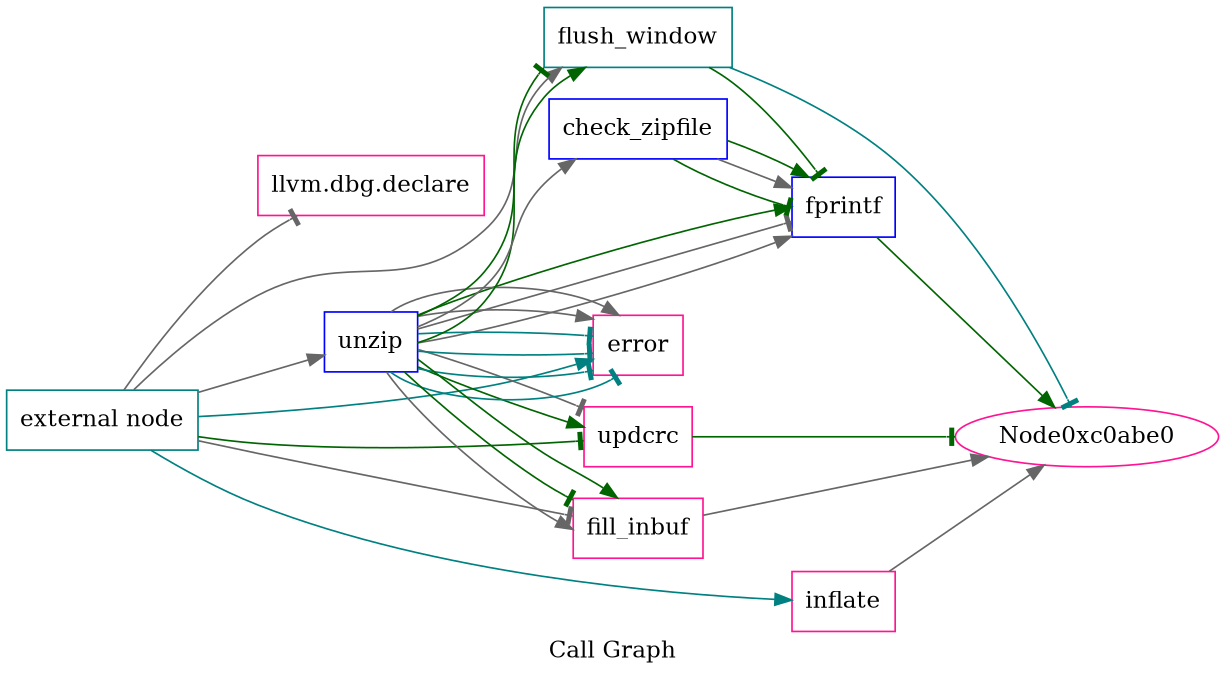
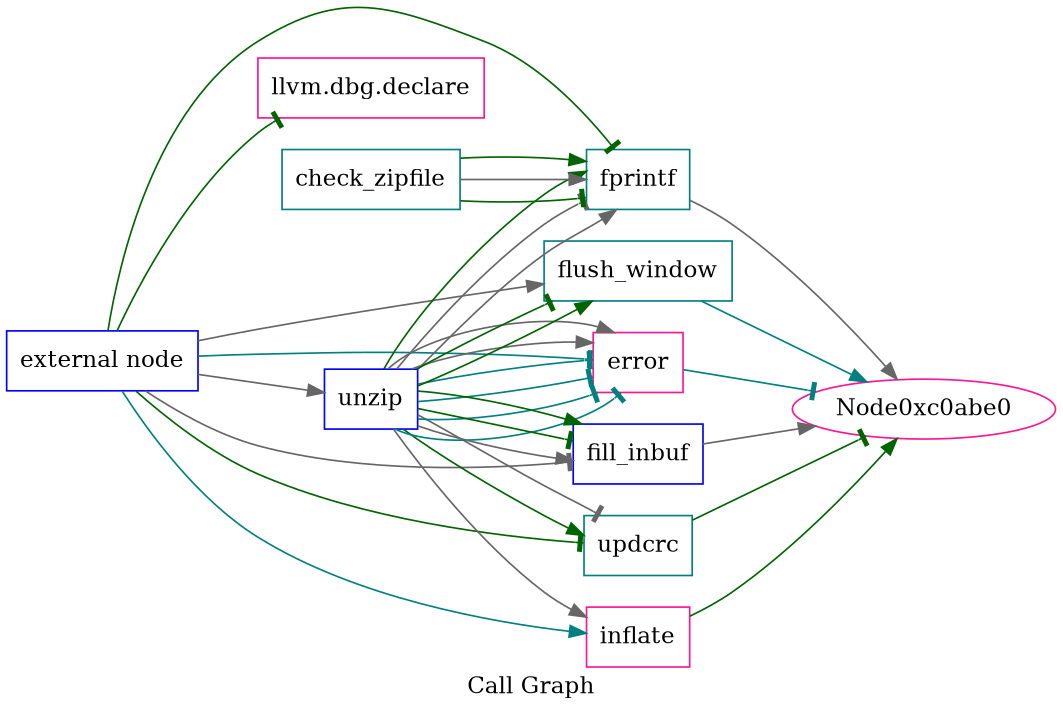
edge "flush_window" -> "fprintf": now "external node" -> "fprintf"
node "check_zipfile": color blue -> teal
edge "flush_window" -> "Node0xc0abe0": arrowhead tee -> normal
node "fprintf": color blue -> teal
edge "unzip" -> "check_zipfile": now "unzip" -> "inflate"
edge "external node" -> "llvm.dbg.declare": color gray40 -> darkgreen
edge "fprintf" -> "Node0xc0abe0": color darkgreen -> gray40
edge "error" -> "Node0xc0abe0": added
edge "external node" -> "error": arrowhead normal -> tee
node "external node": color teal -> blue
node "updcrc": color deeppink -> teal
edge "inflate" -> "Node0xc0abe0": color gray40 -> darkgreen
node "fill_inbuf": color deeppink -> blue
